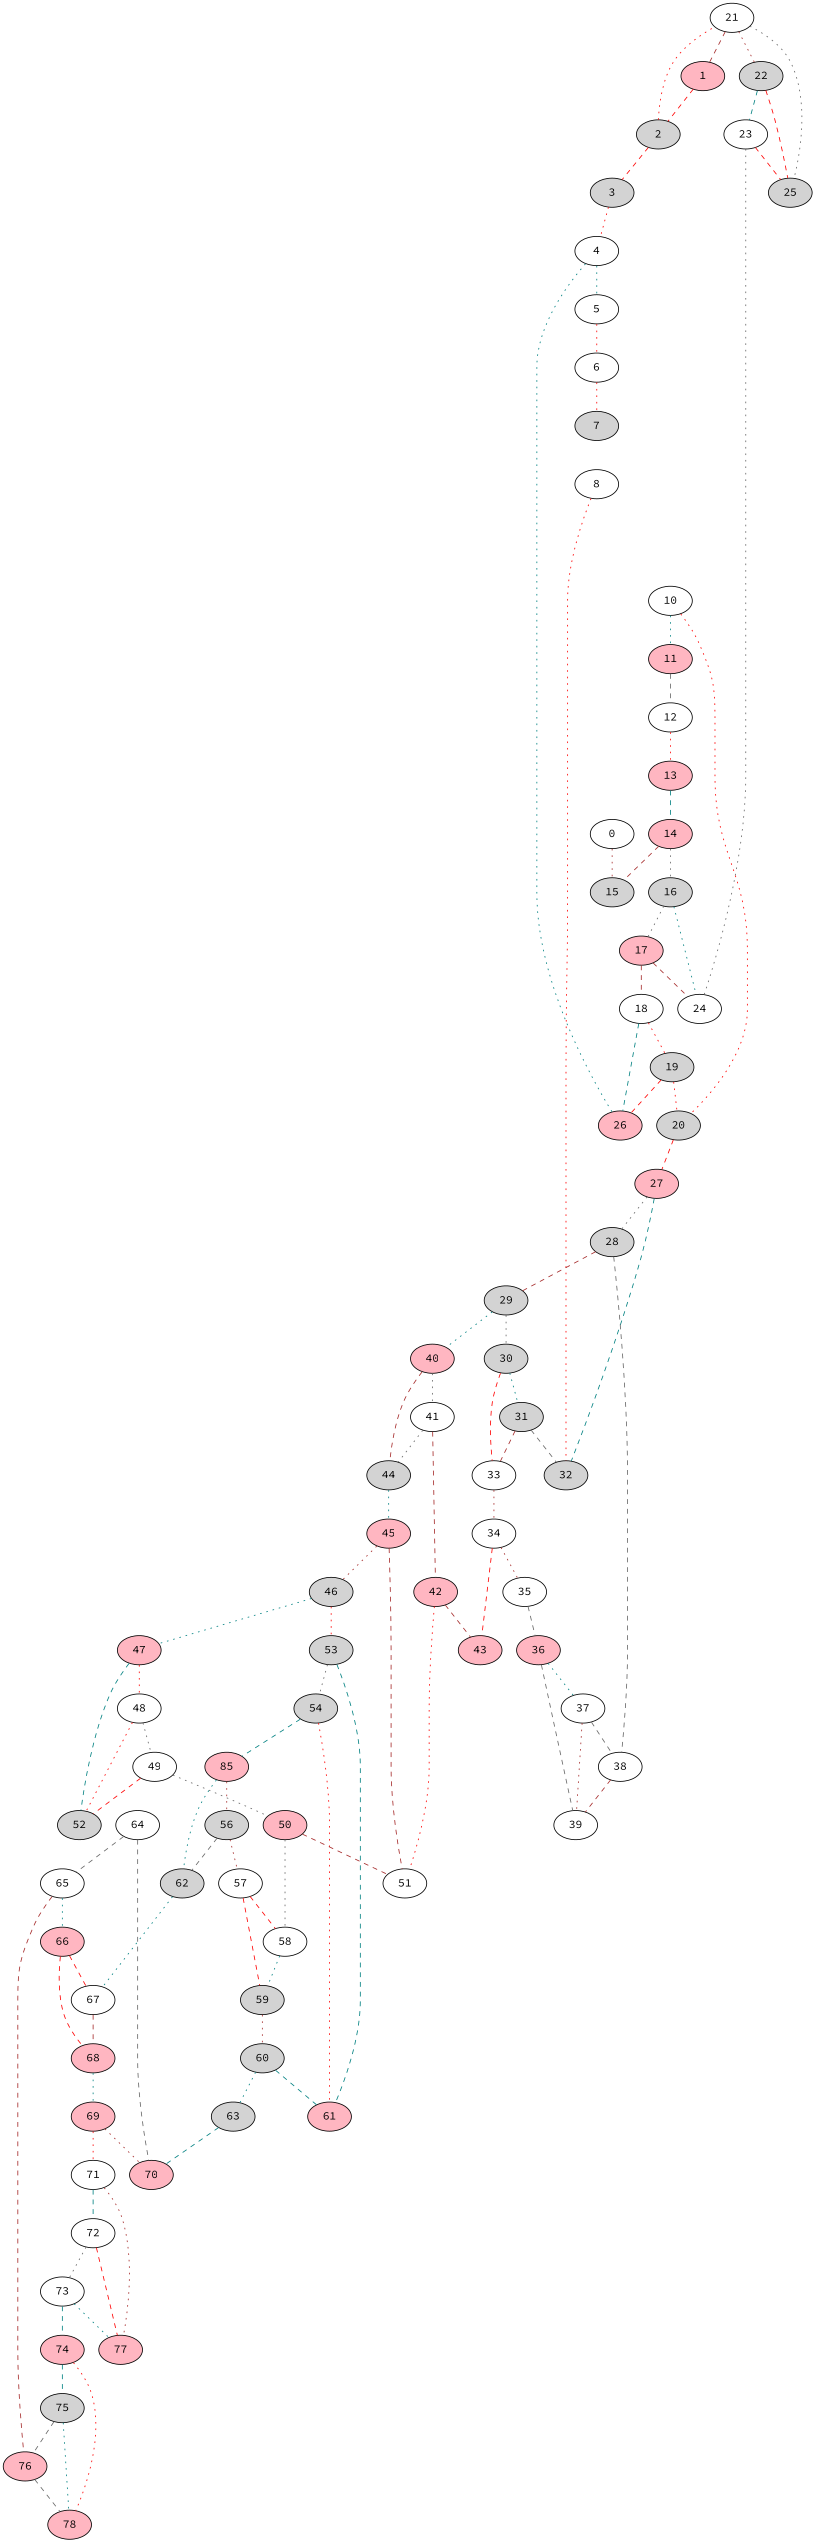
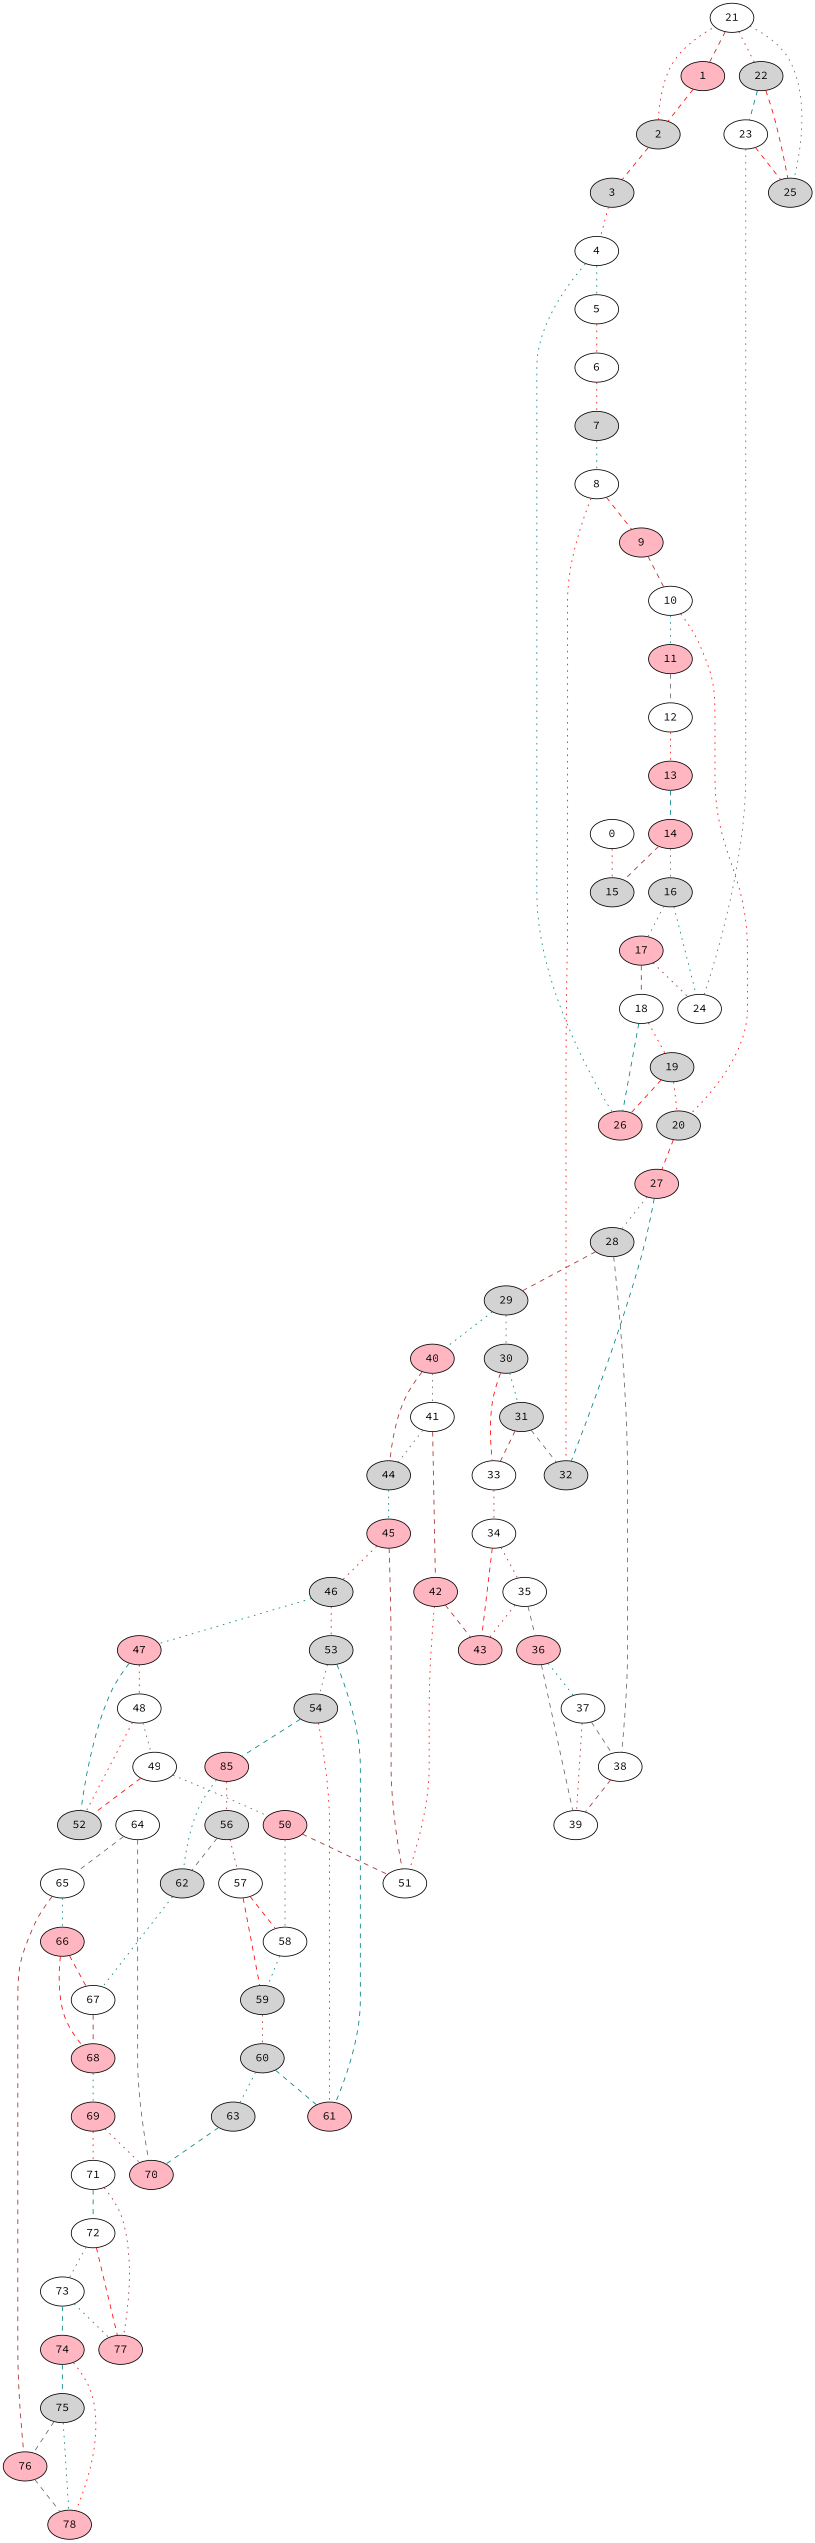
edge "7" -- "8": added
node "9": added
edge "17" -- "24": style dashed -> dotted
edge "35" -- "43": added
